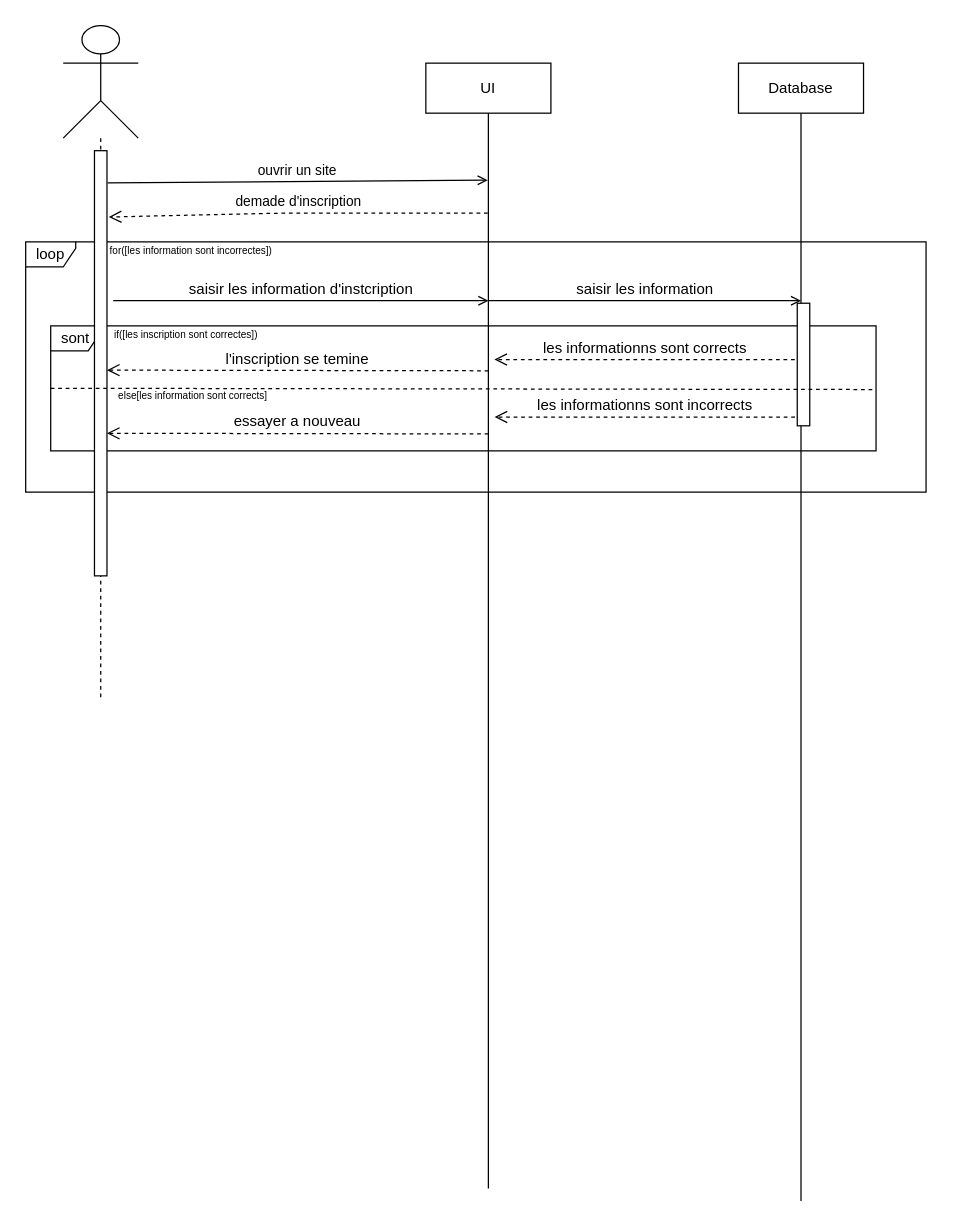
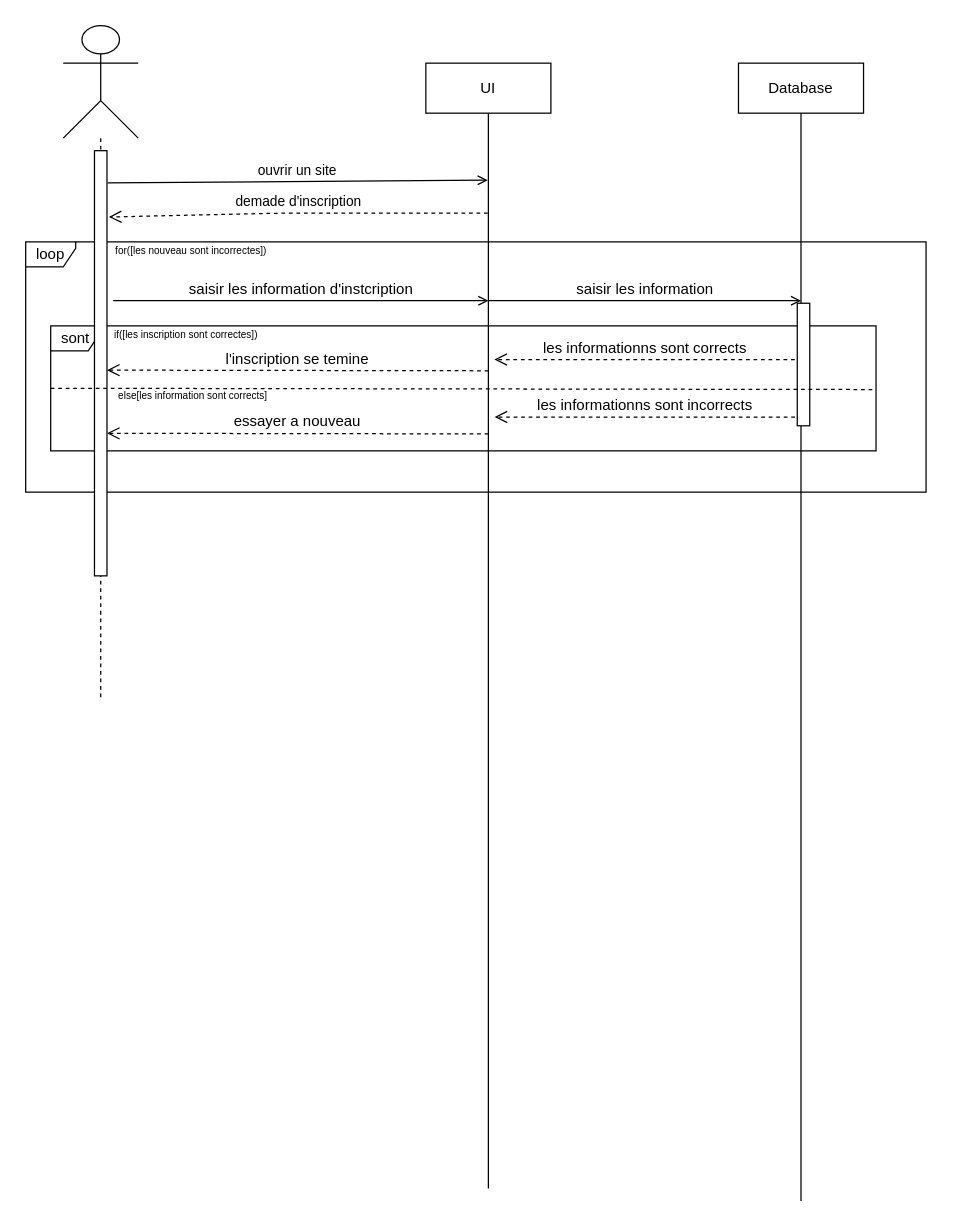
node "for([les information sont incorrectes])": label "for([les information sont incorrectes])" -> "for([les nouveau sont incorrectes])"
